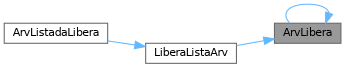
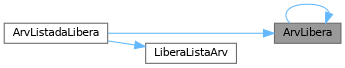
edge "LiberaListaArv" -> "ArvLibera": now "ArvListadaLibera" -> "ArvLibera"
